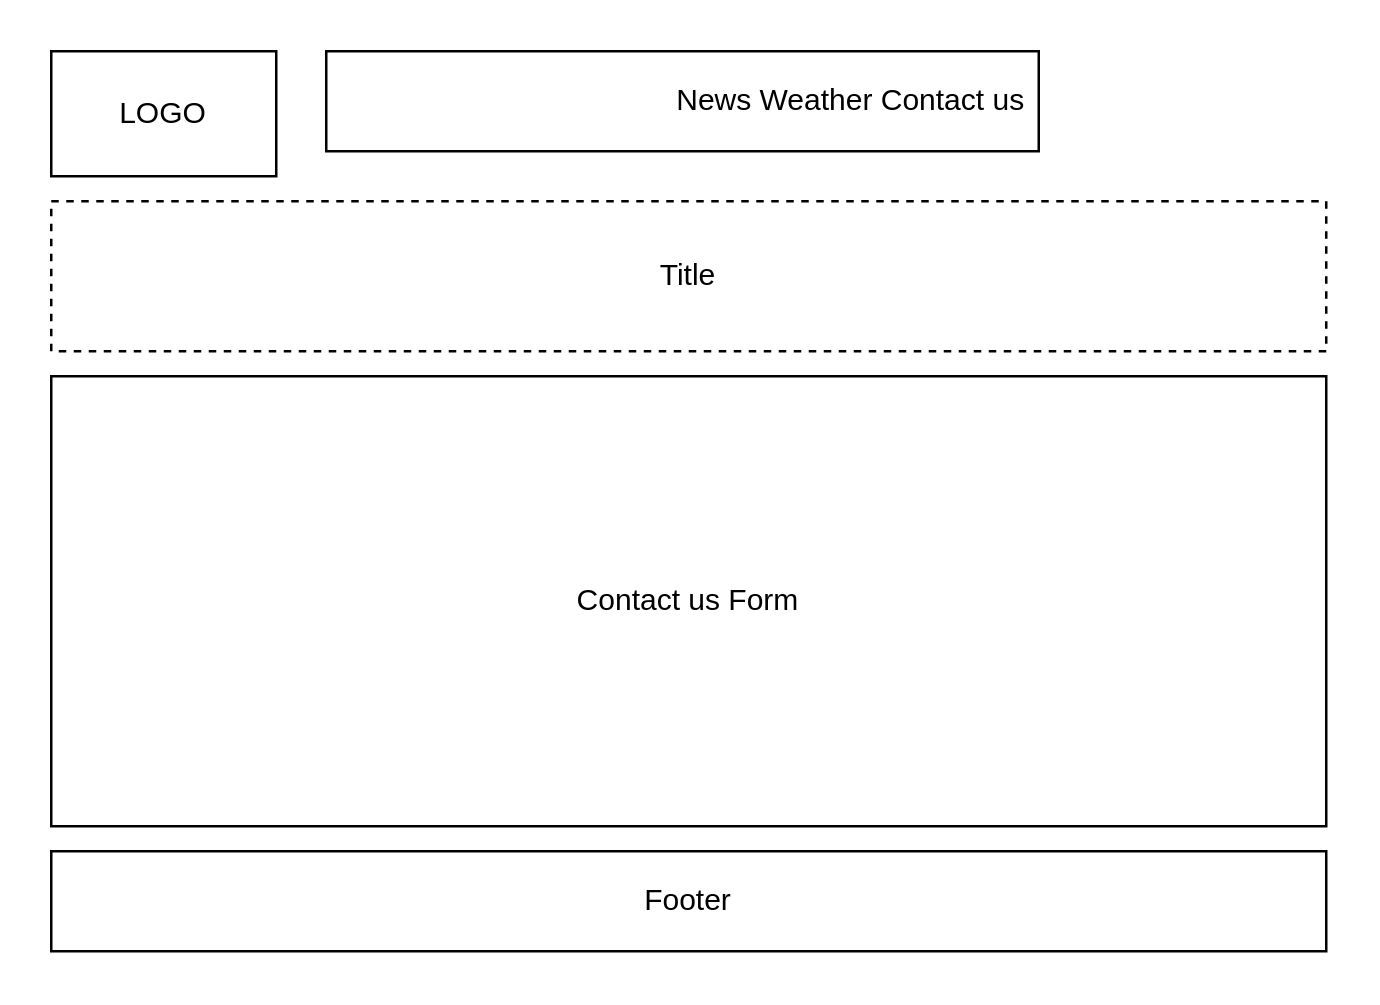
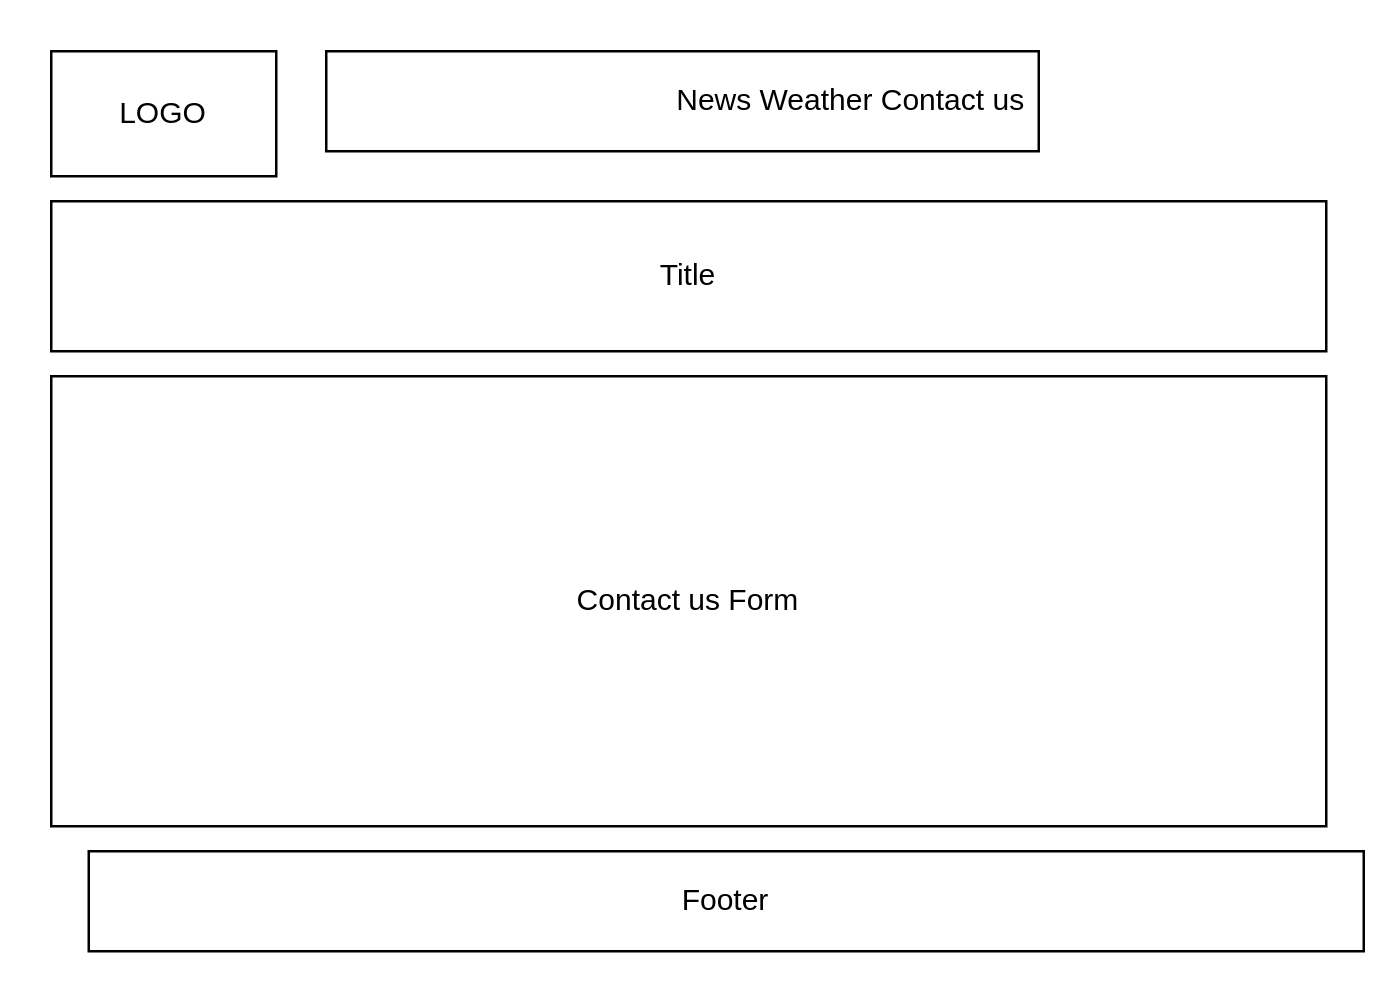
node "Title": style dashed -> solid
node "Footer": moved (689, 901) -> (726, 901)
